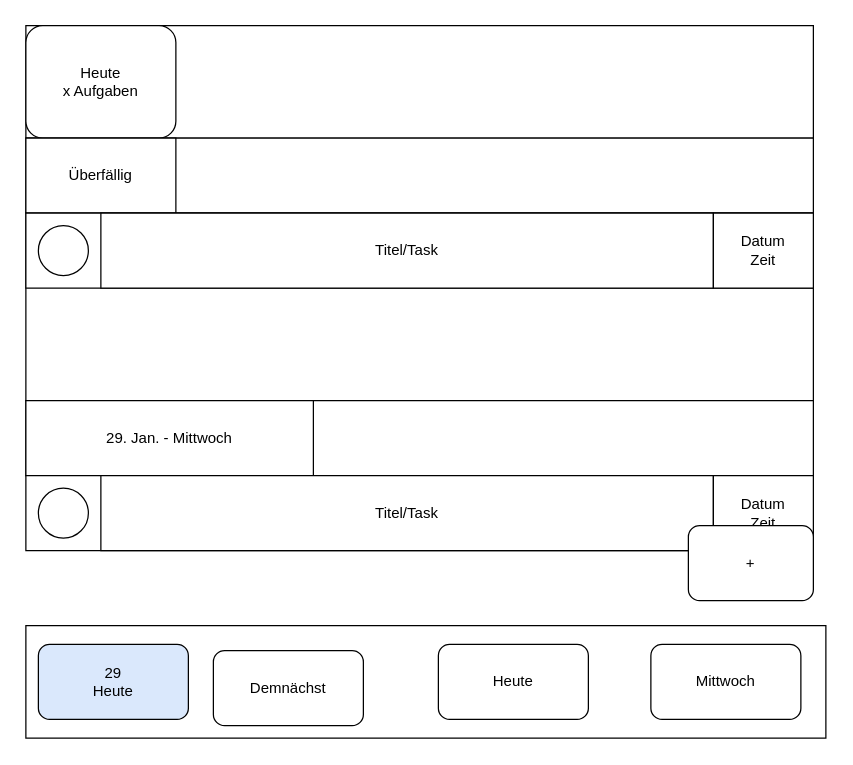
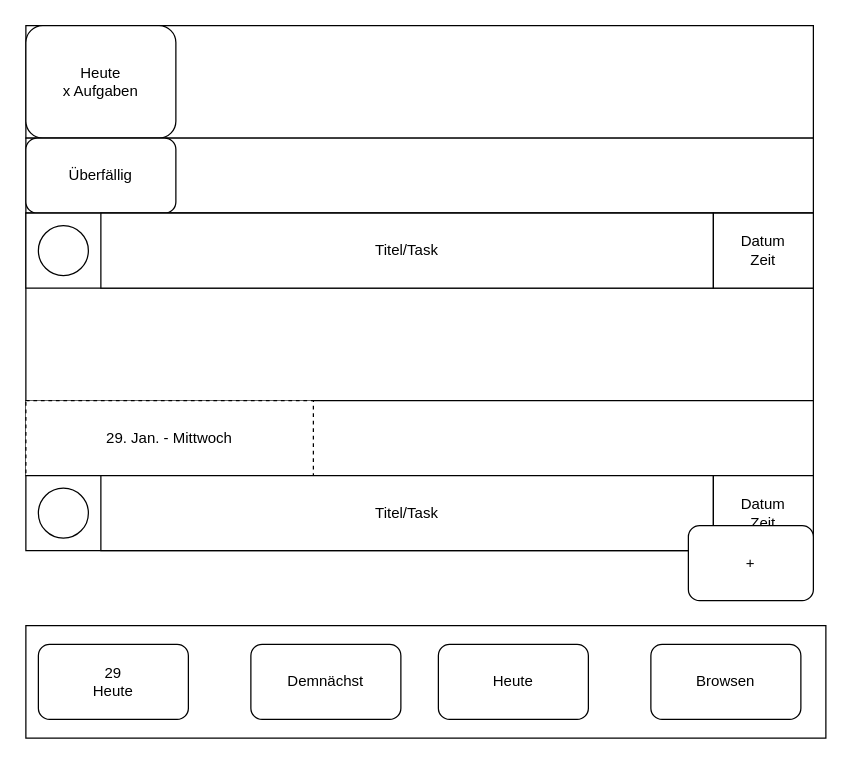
node "Überfällig": shape rectangle -> rounded rectangle
node "29. Jan. - Mittwoch": style solid -> dashed
node "29 Heute": fillcolor #dae8fc -> #ffffff
node "Mittwoch": label "Mittwoch" -> "Browsen"
node "Demnächst": moved (288, 688) -> (326, 682)
